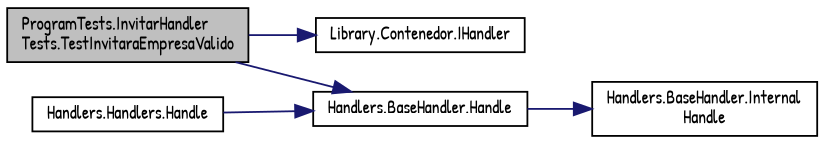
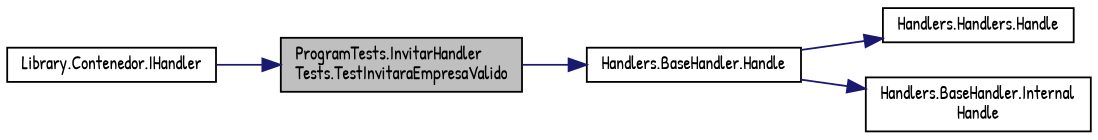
edge "ProgramTests.InvitarHandler Tests.TestInvitaraEmpresaValido" -> "Library.Contenedor.IHandler": reversed
edge "Handlers.Handlers.Handle" -> "Handlers.BaseHandler.Handle": reversed
